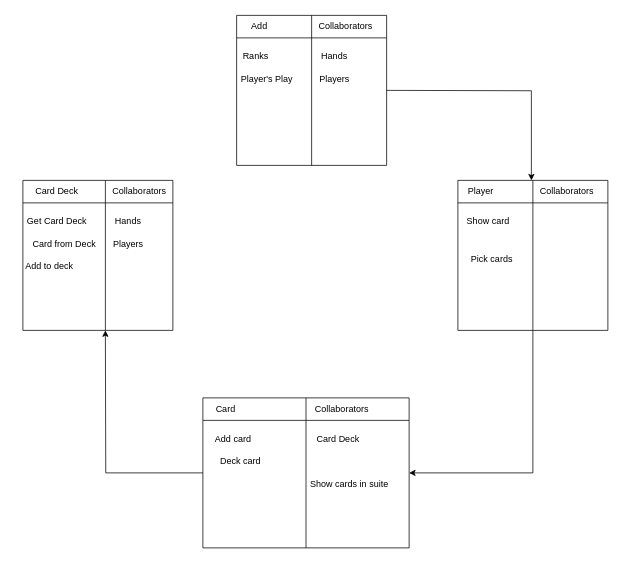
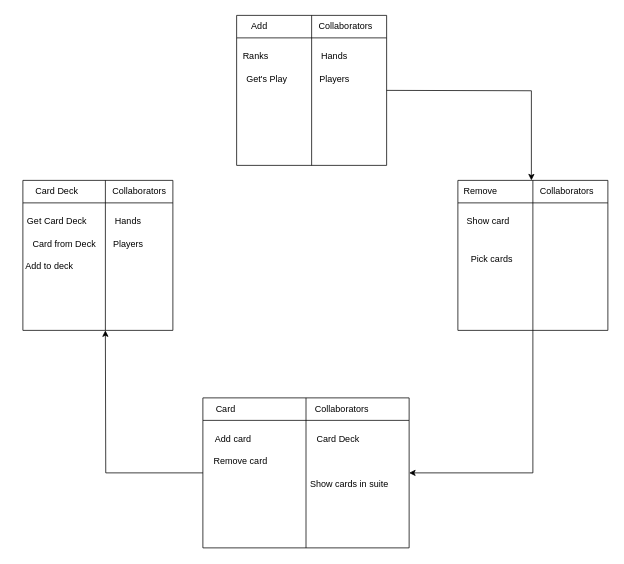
node "Player's Play": label "Player's Play" -> "Get's Play"
node "Player": label "Player" -> "Remove"
node "Deck card": label "Deck card" -> "Remove card"
